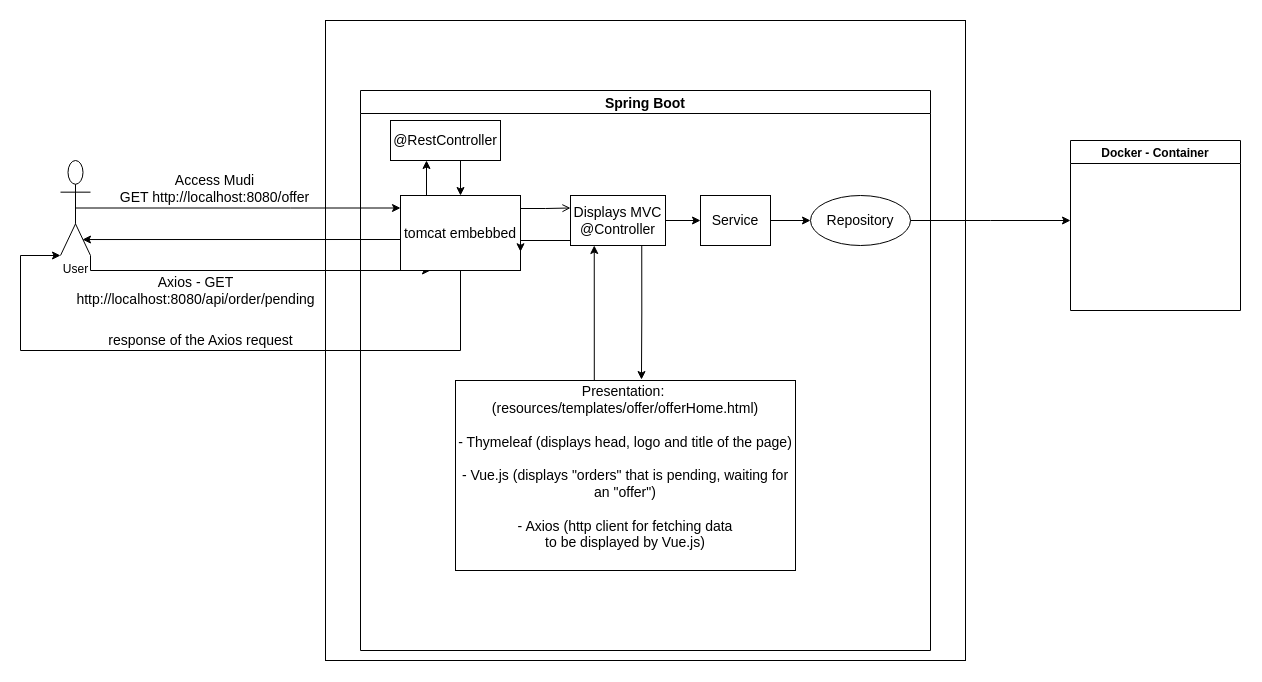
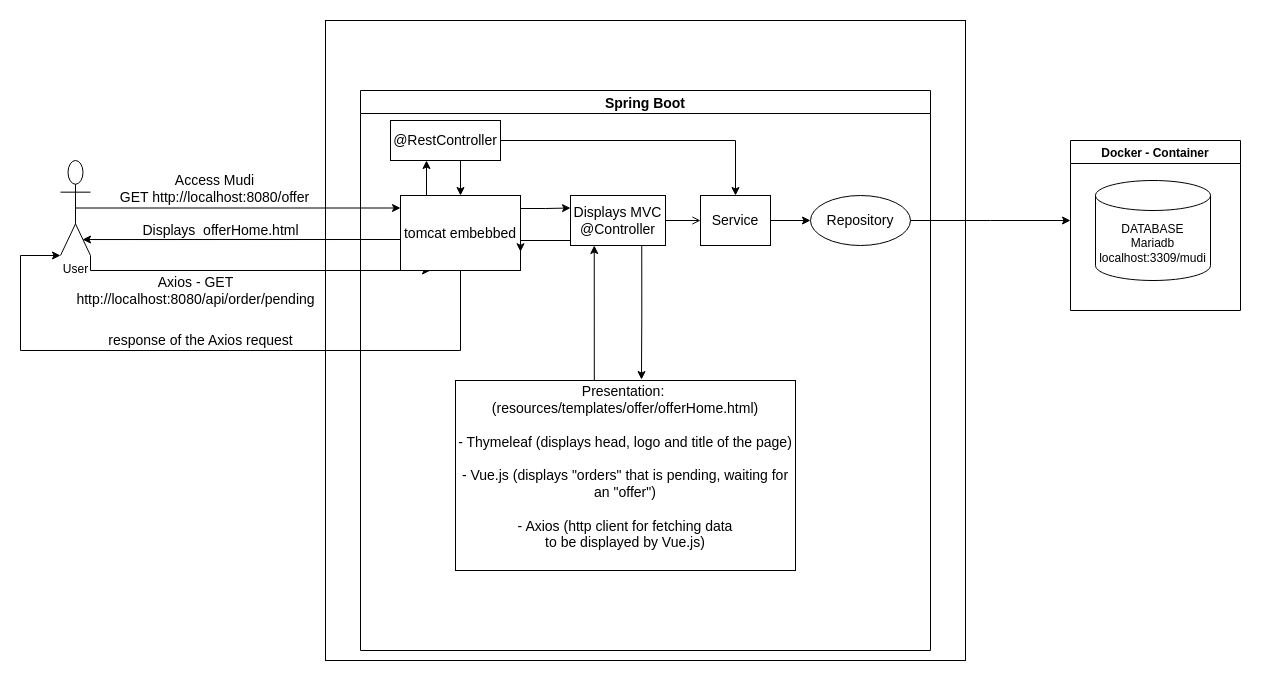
edge "@RestController" -> "Service": added
edge "tomcat embebbed" -> "Displays MVC @Controller": arrowhead open -> classic
edge "Displays MVC @Controller" -> "Service": arrowhead classic -> open
node "Displays offerHome.html": added
node "DATABASE Mariadb localhost:3309/mudi": added
